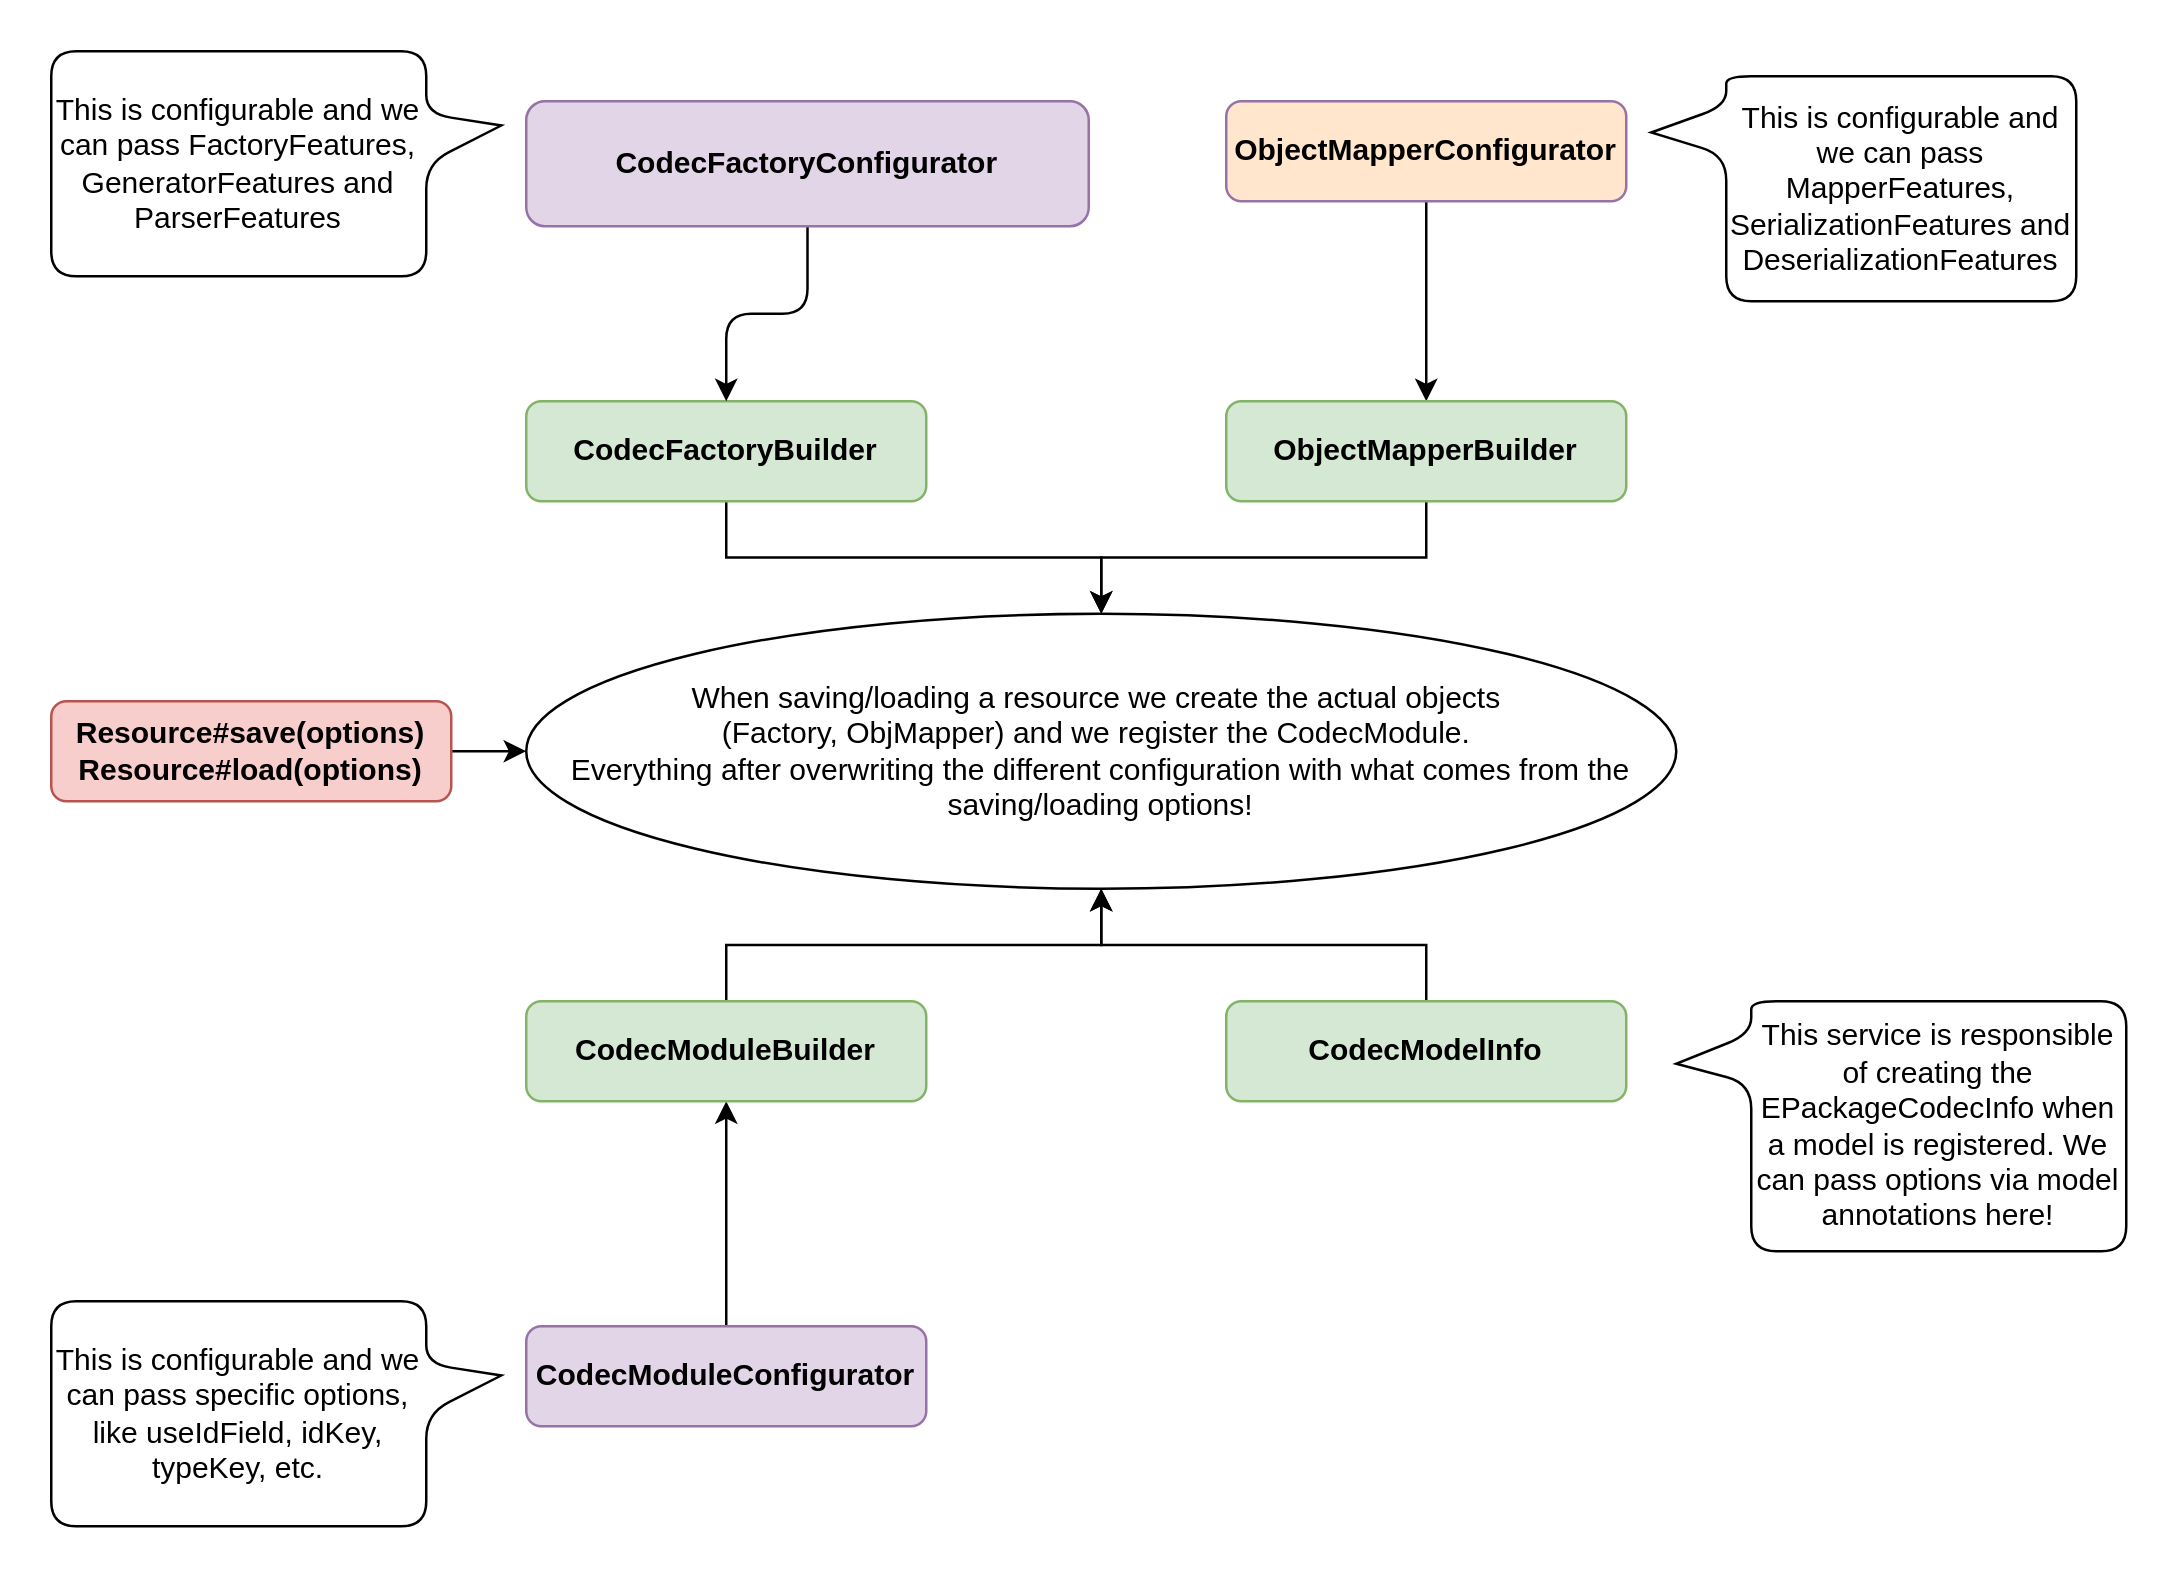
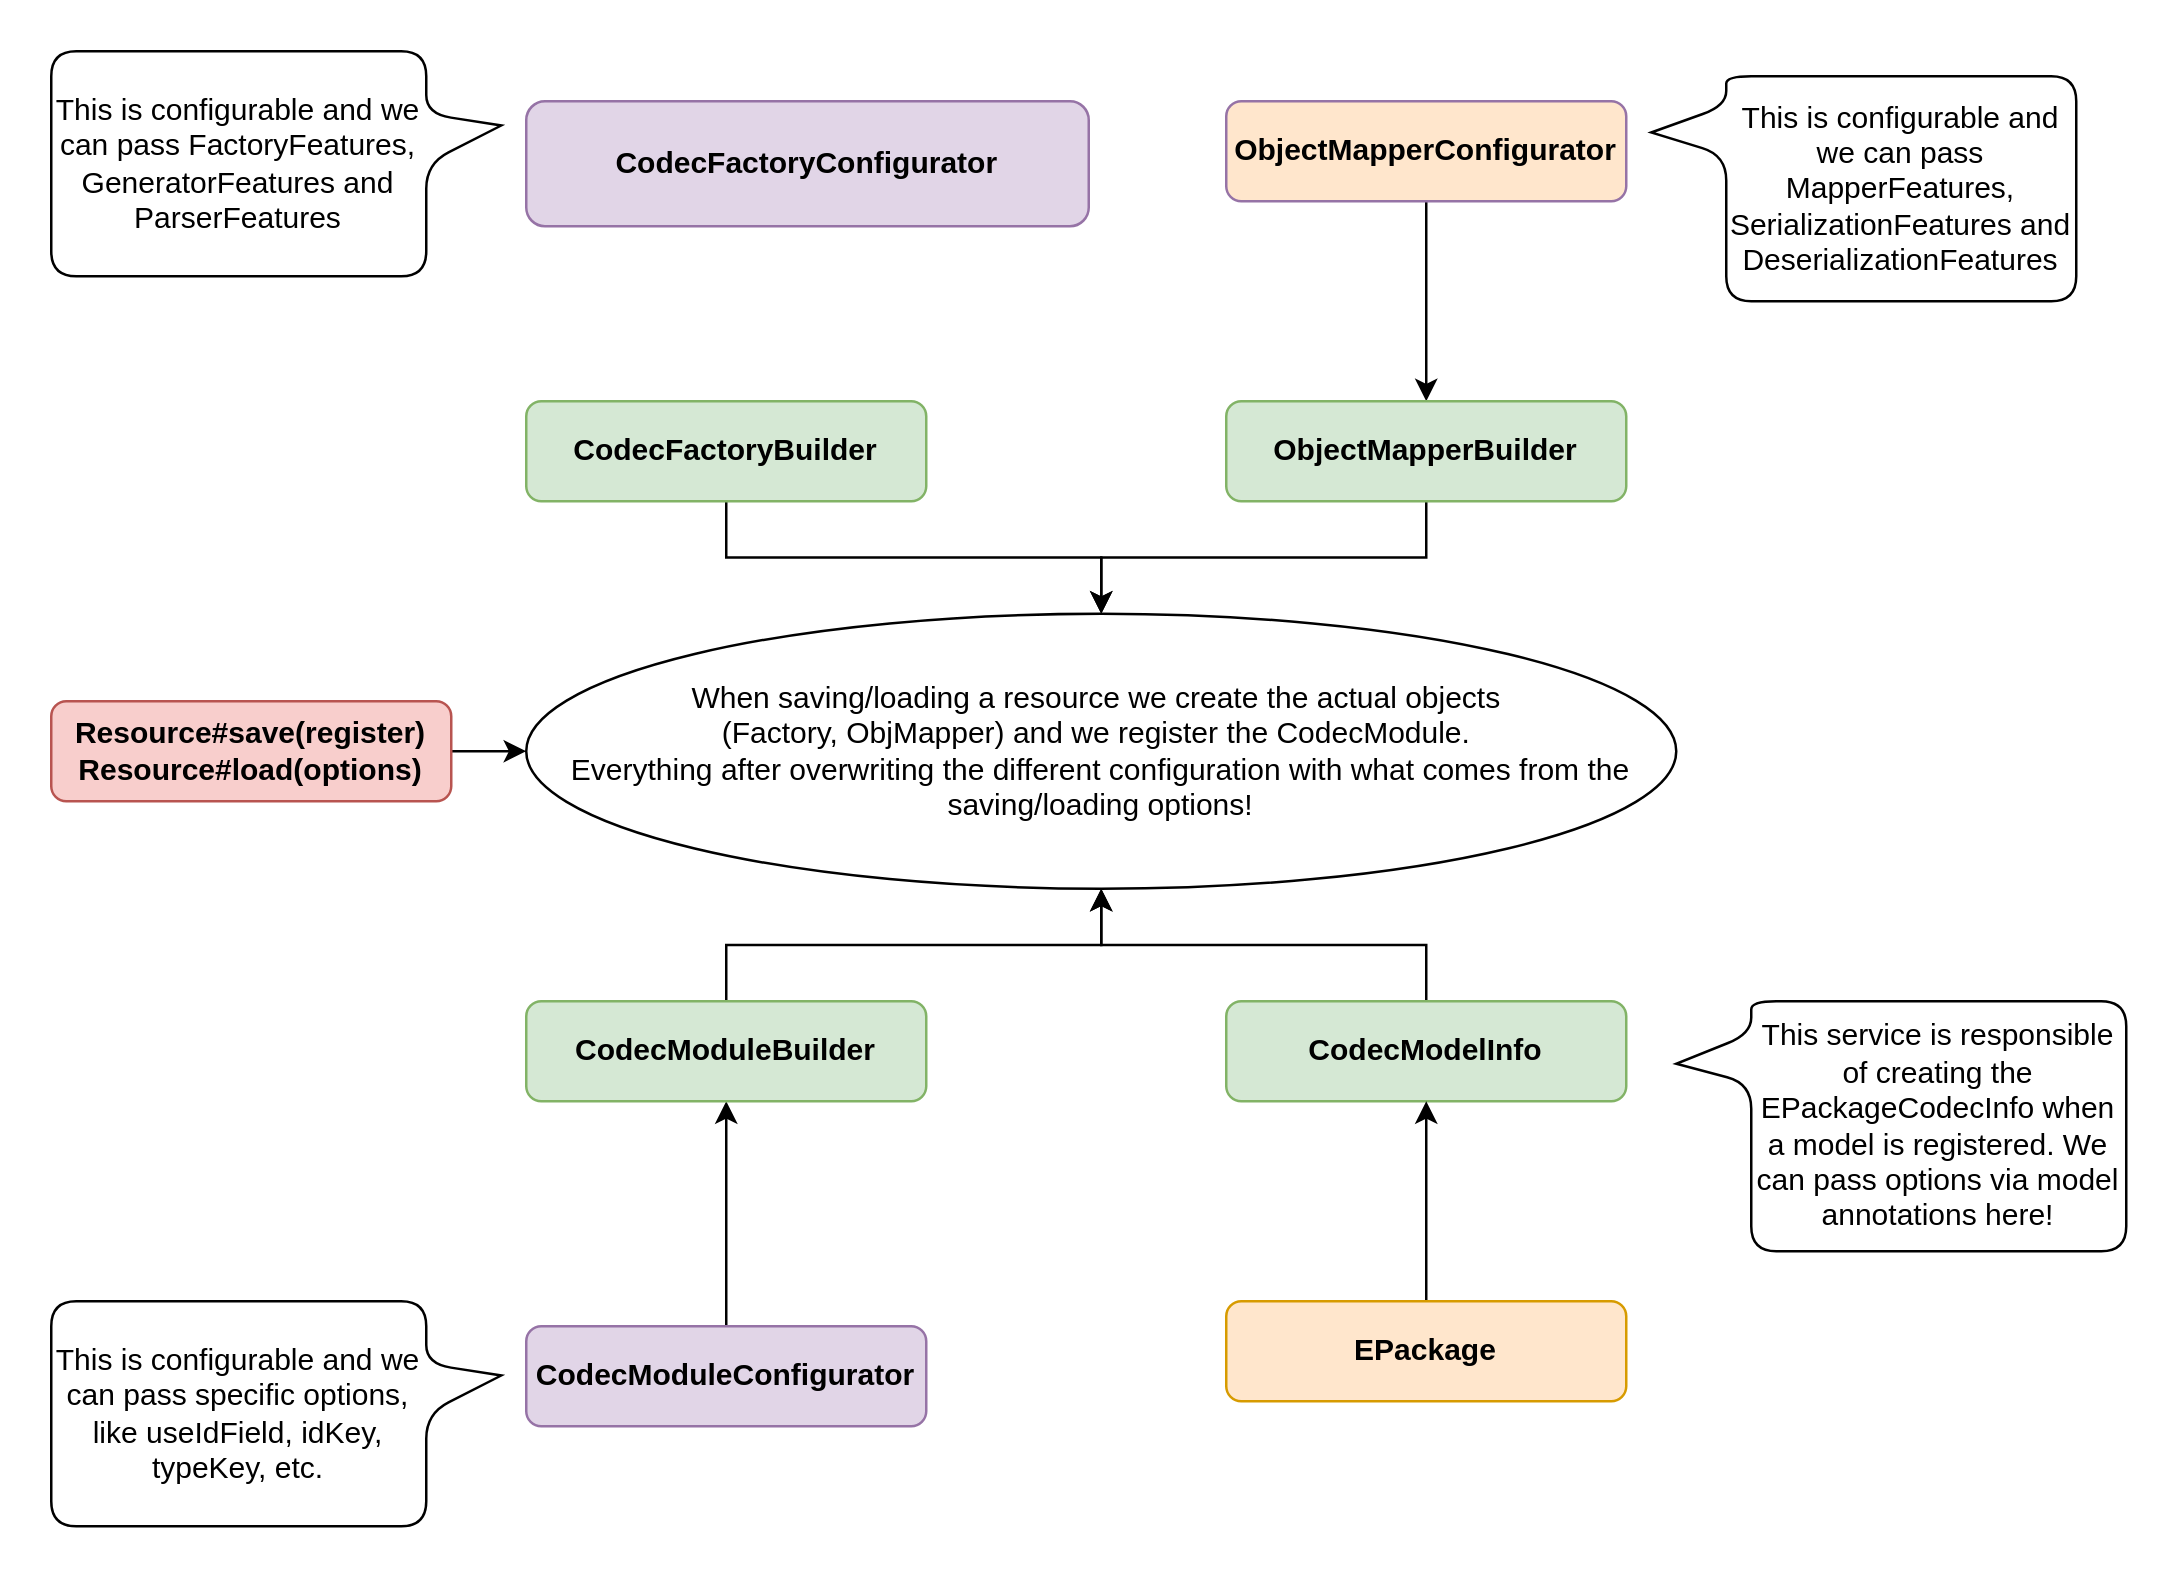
edge "CodecFactoryConfigurator" -> "CodecFactoryBuilder": removed
node "Resource#save(options) Resource#load(options)": label "Resource#save(options) Resource#load(options)" -> "Resource#save(register) Resource#load(options)"
edge "EPackage" -> "CodecModelInfo": added
node "EPackage": added
